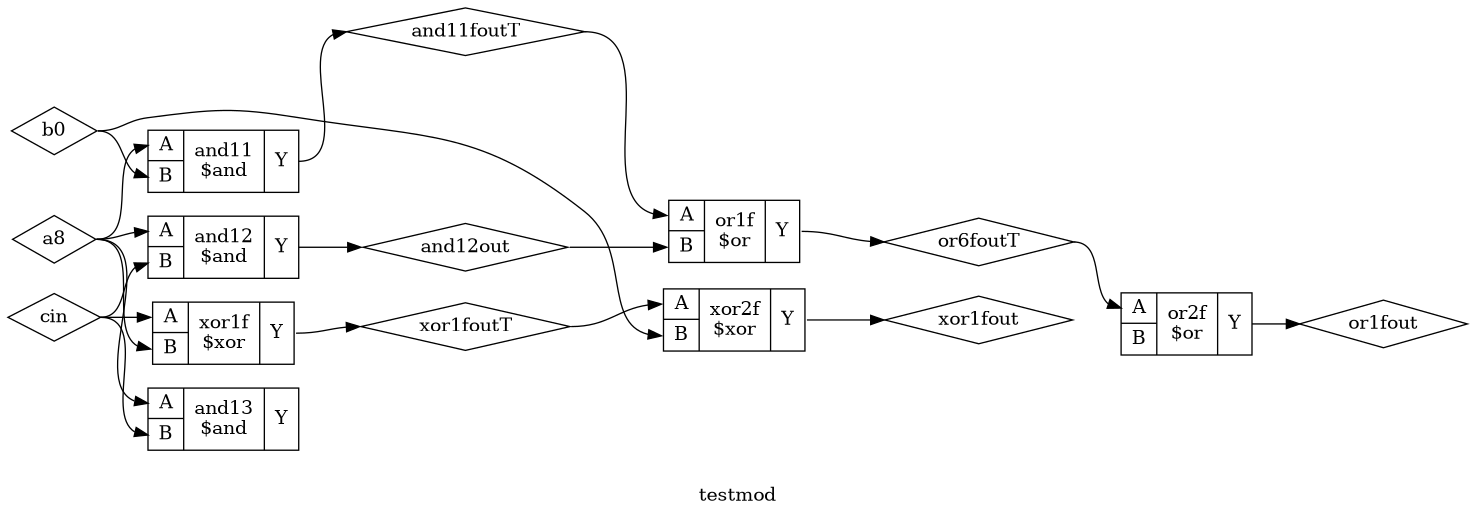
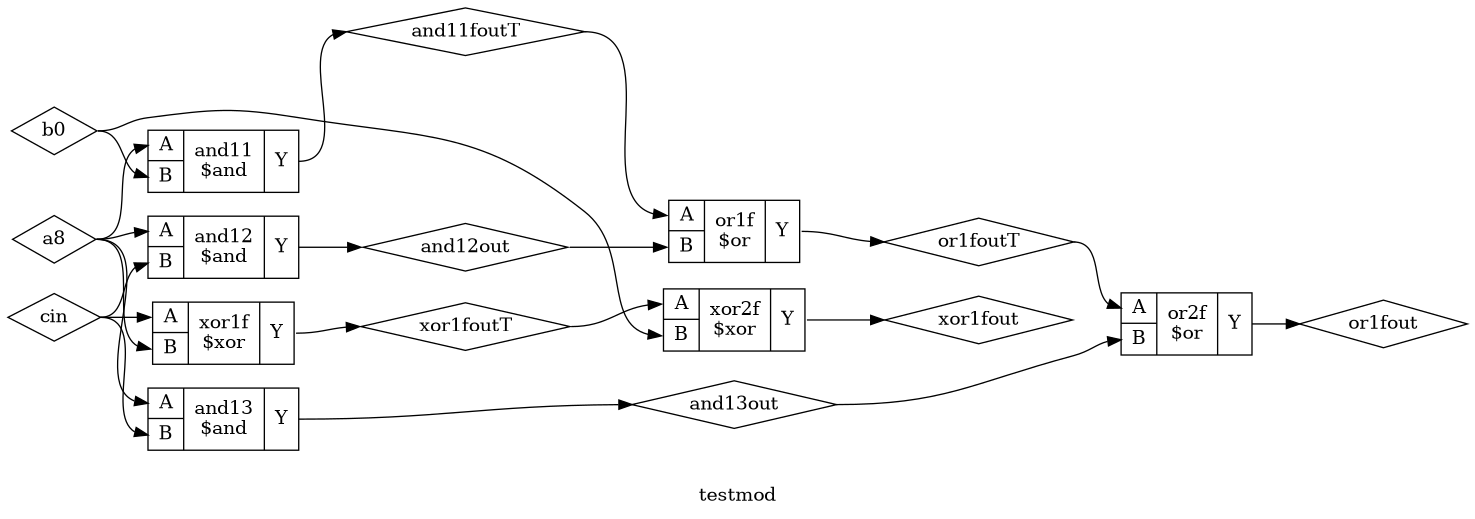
node "or6foutT": label "or6foutT" -> "or1foutT"
node "and13out": added
